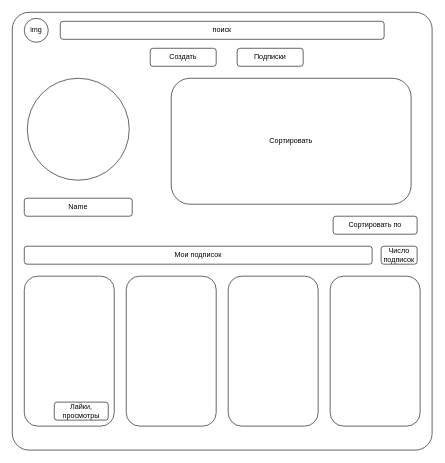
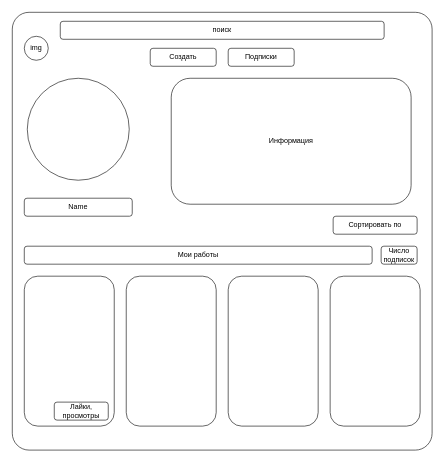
node "img": moved (36, 30) -> (36, 48)
node "Подписки": moved (270, 57) -> (261, 57)
node "Сортировать": label "Сортировать" -> "Информация"
node "Мои подписок": label "Мои подписок" -> "Мои работы"
